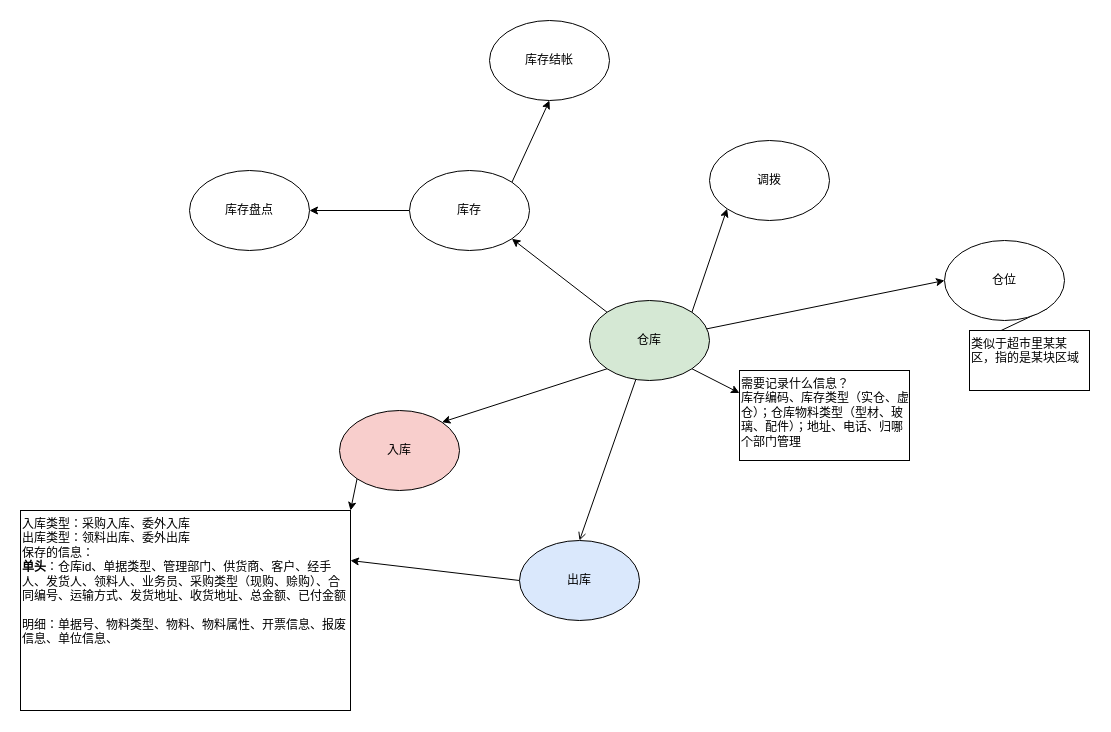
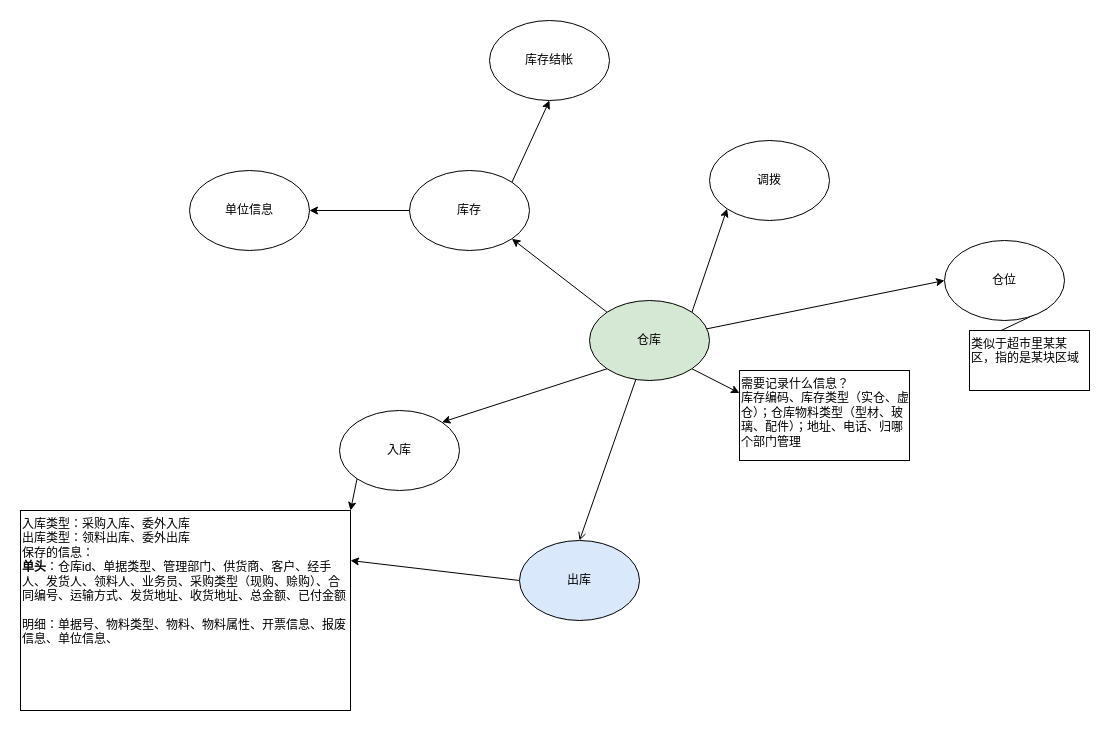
node "库存盘点": label "库存盘点" -> "单位信息"
node "入库": fillcolor #f8cecc -> #ffffff
